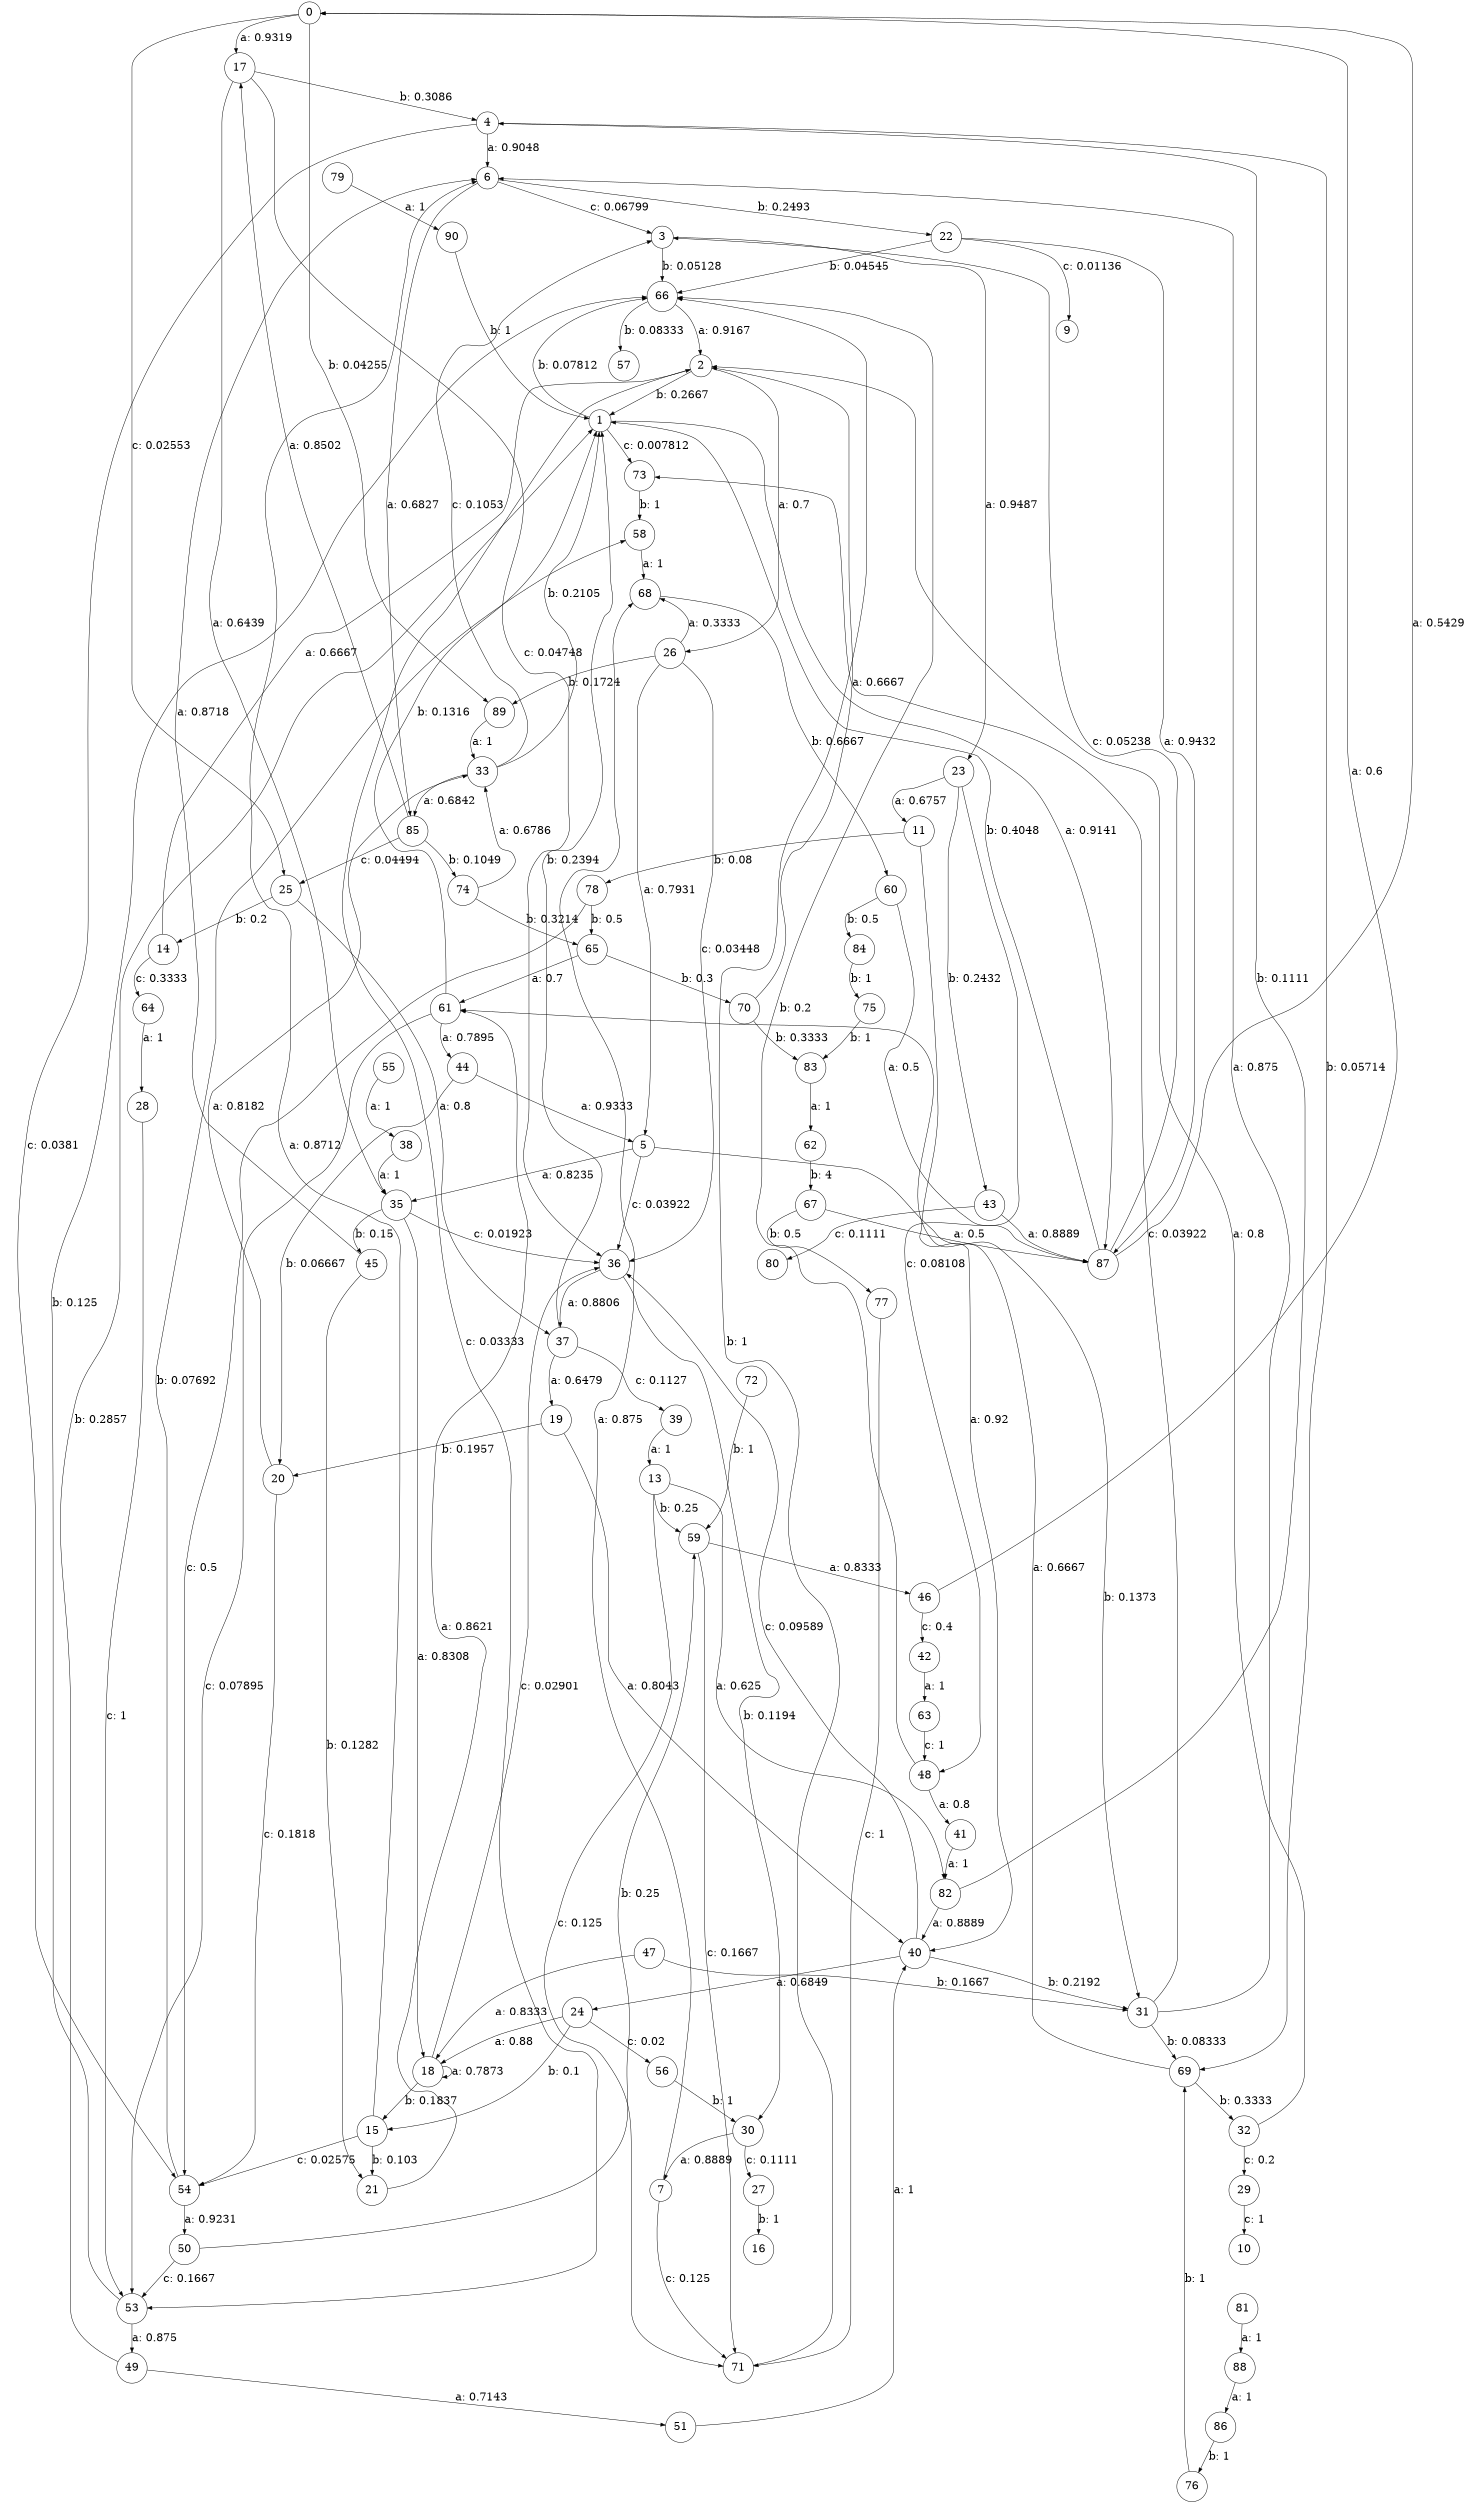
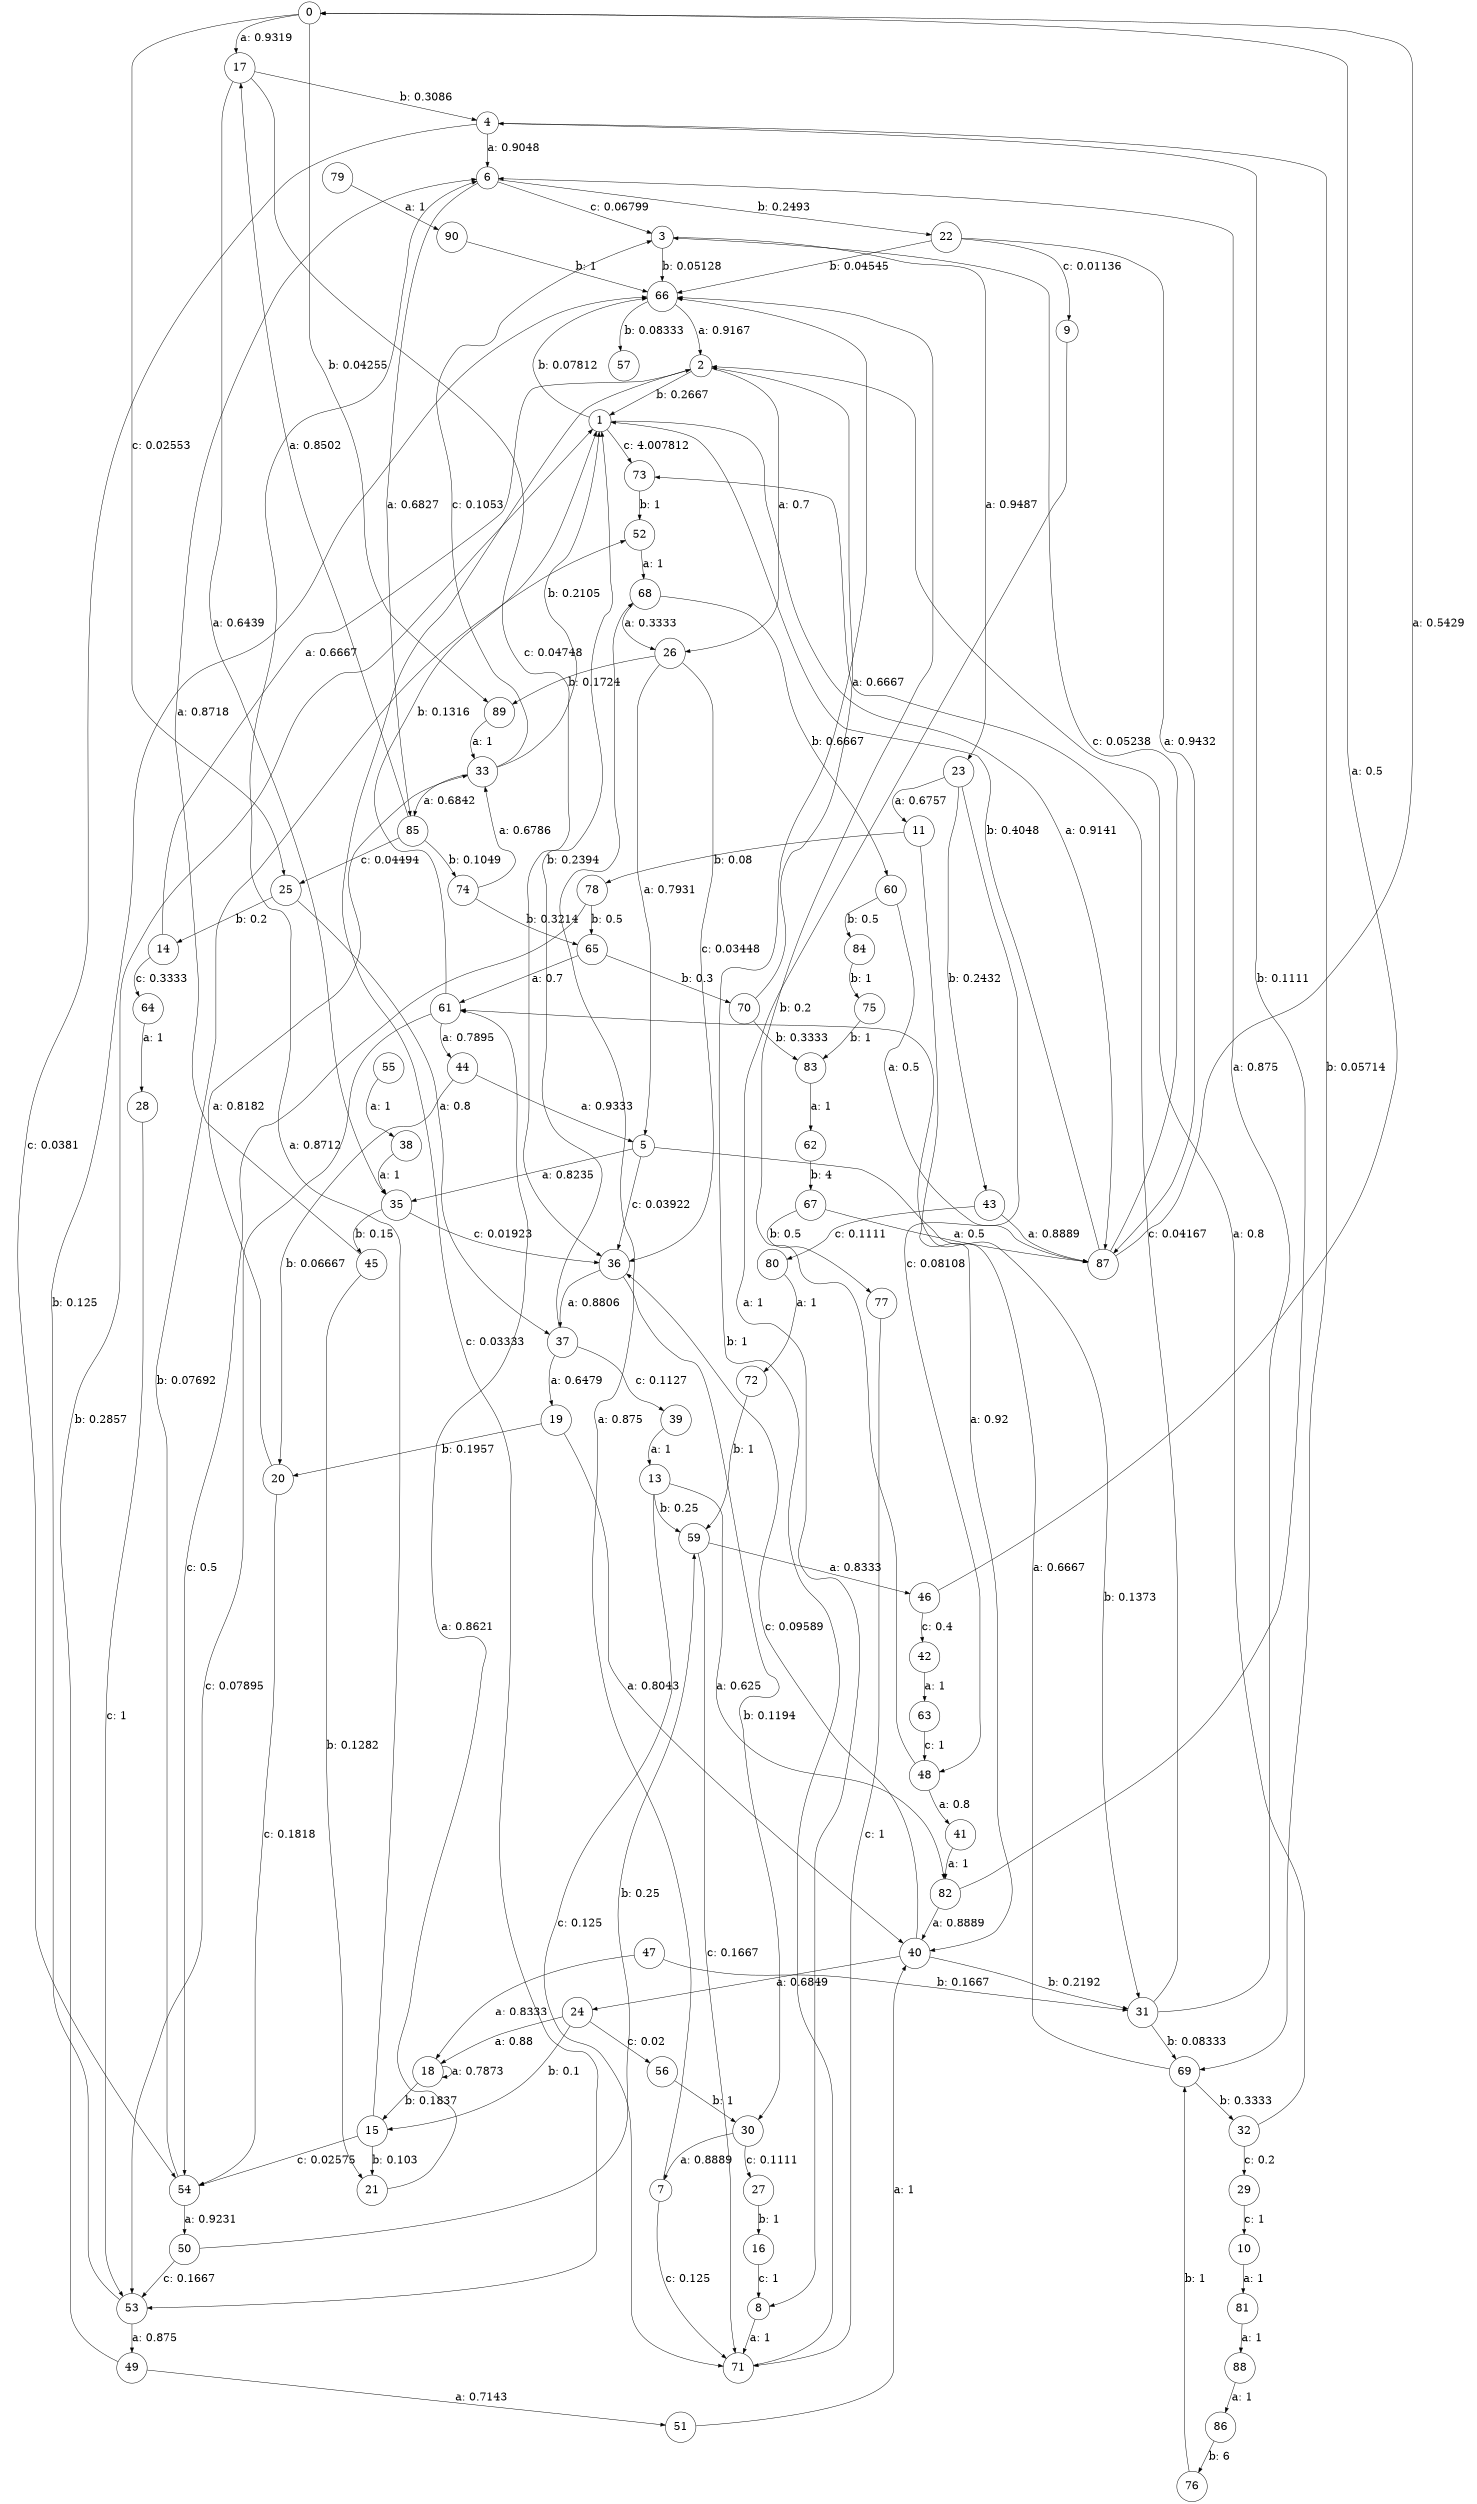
edge "90" -> "1": now "90" -> "66"
edge "1" -> "73": label "c: 0.007812  " -> "c: 4.007812  "
node "58": label "58" -> "52"
edge "26" -> "68": reversed
edge "46" -> "0": label "a: 0.6      " -> "a: 0.5      "
edge "31" -> "73": label "c: 0.03922  " -> "c: 0.04167  "
edge "80" -> "72": added, label "a: 1"
edge "35" -> "18": removed, label "a: 0.8308"
edge "18" -> "36": removed, label "c: 0.02901"
edge "10" -> "81": added, label "a: 1"
node "8": added
edge "86" -> "76": label "b: 1        " -> "b: 6        "
